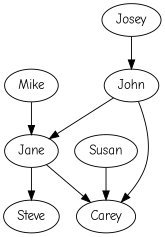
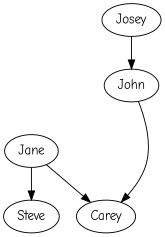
node "Mike": removed
edge "John" -> "Jane": removed
node "Susan": removed
